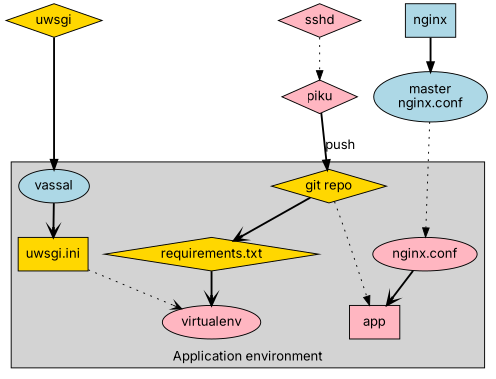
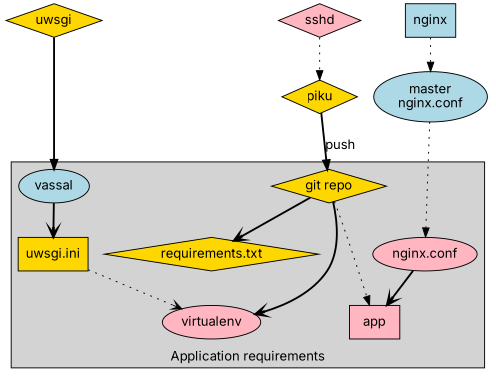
edge "nginx" -> "master nginx.conf": style bold -> dotted
node "piku": fillcolor lightpink -> gold
edge "requirements.txt" -> "virtualenv": now "git repo" -> "virtualenv"
cluster "Application environment": label "Application environment" -> "Application requirements"
